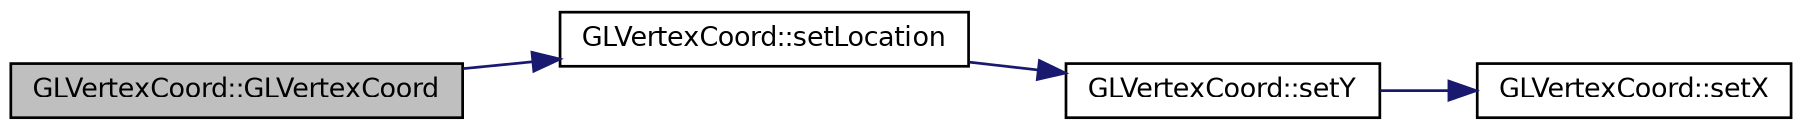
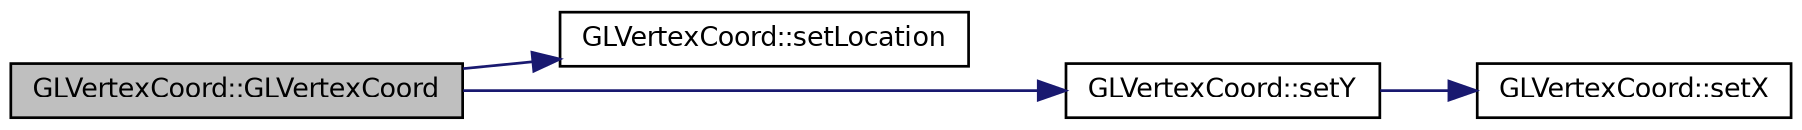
edge "GLVertexCoord::setLocation" -> "GLVertexCoord::setY": now "GLVertexCoord::GLVertexCoord" -> "GLVertexCoord::setY"
